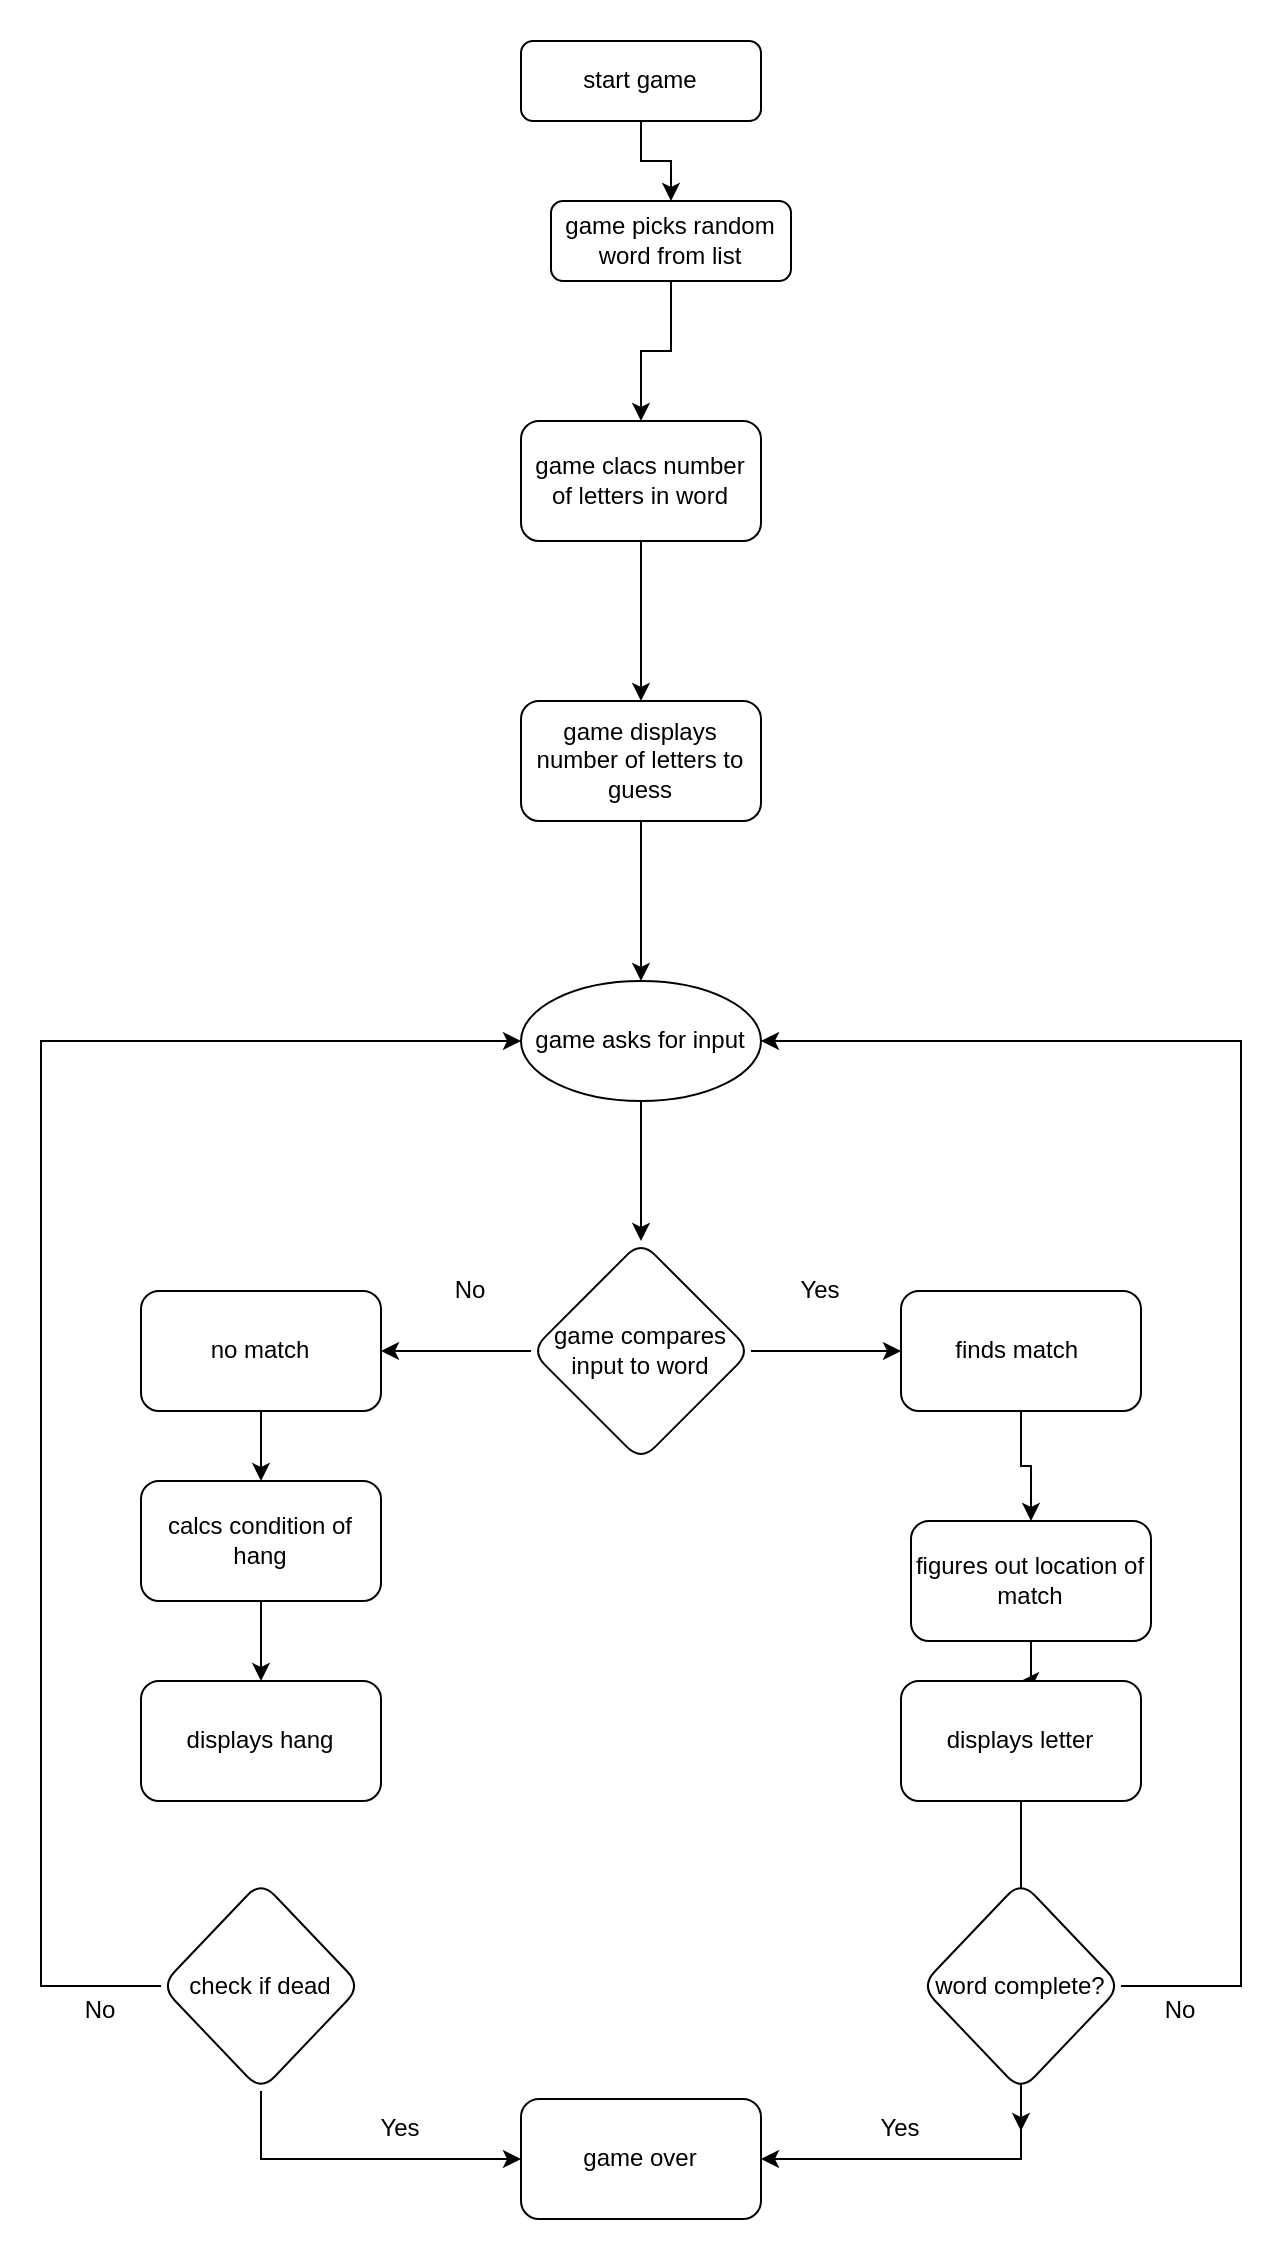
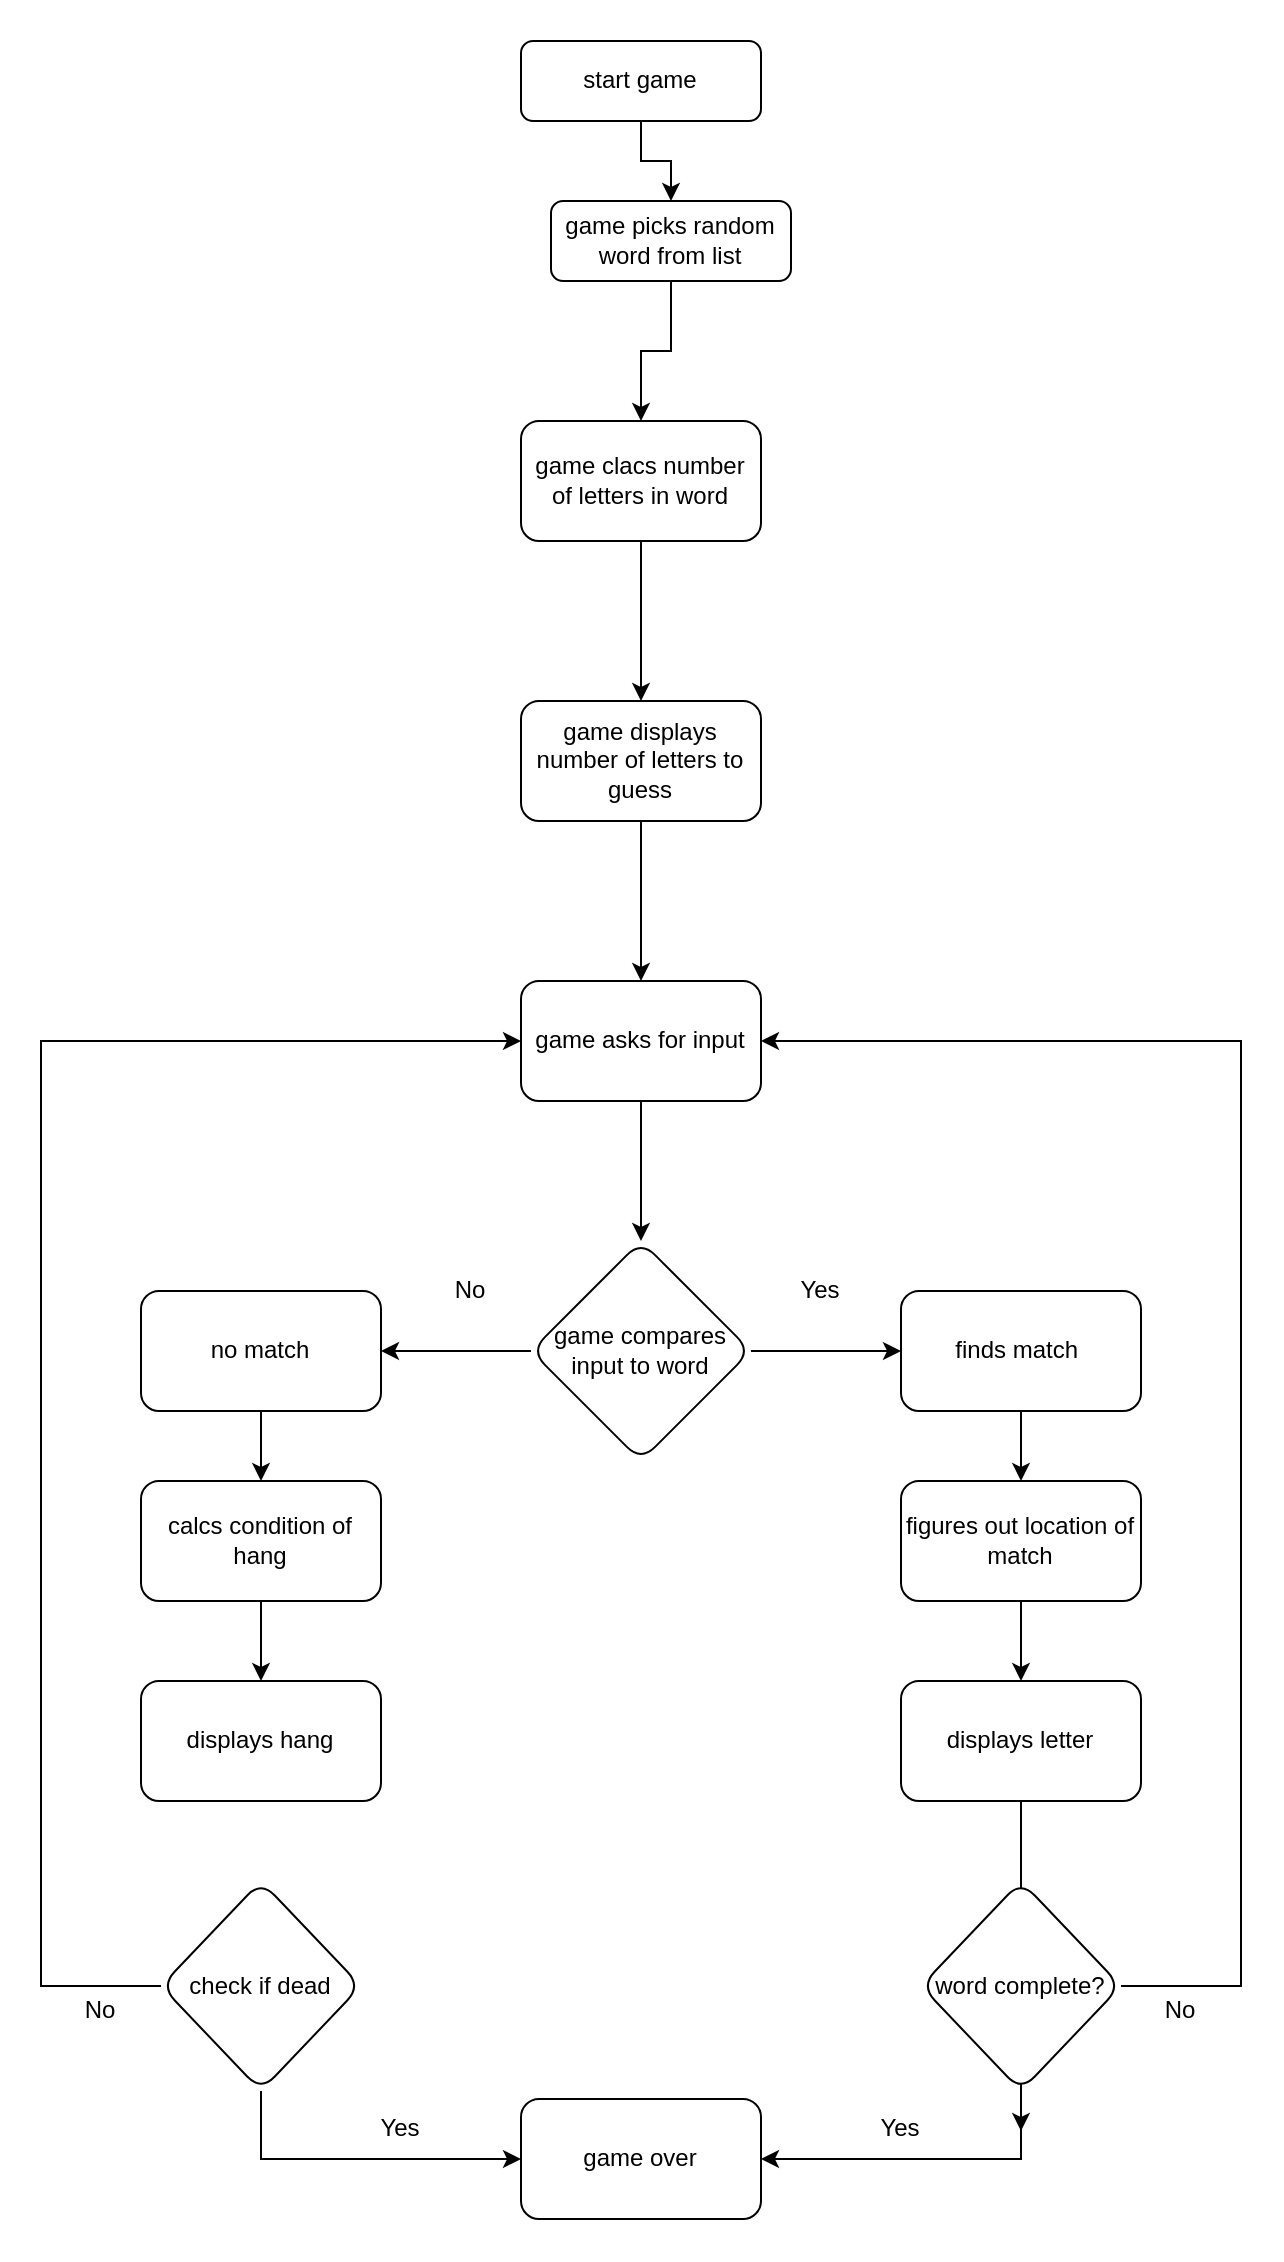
node "game asks for input": shape ellipse -> rounded rectangle
node "figures out location of match": moved (1031, 1581) -> (1021, 1541)
